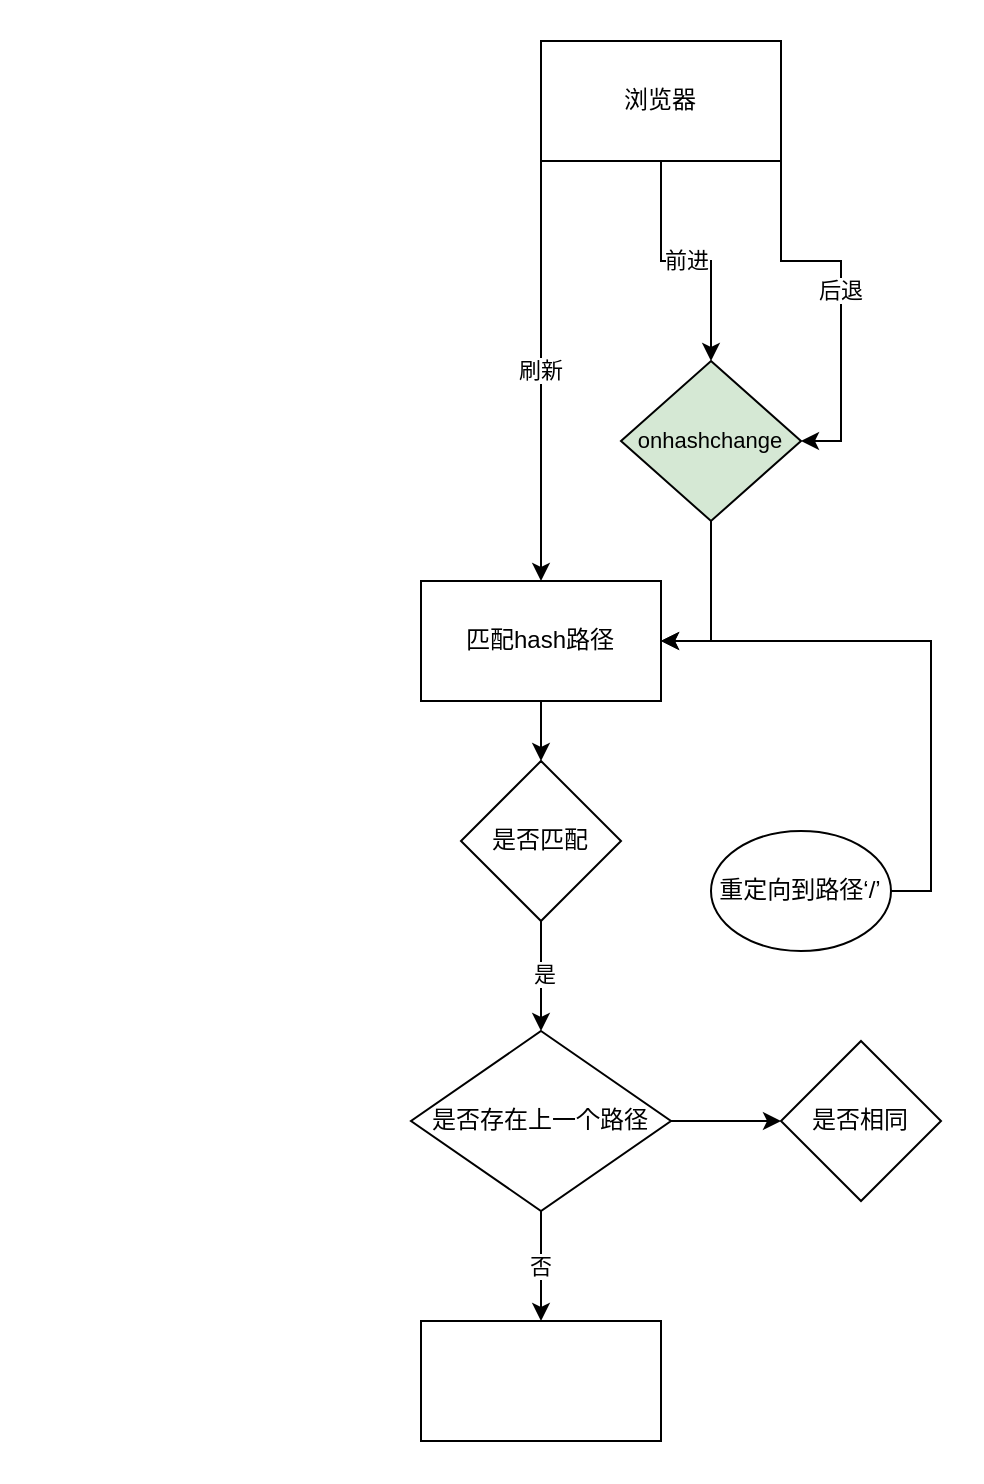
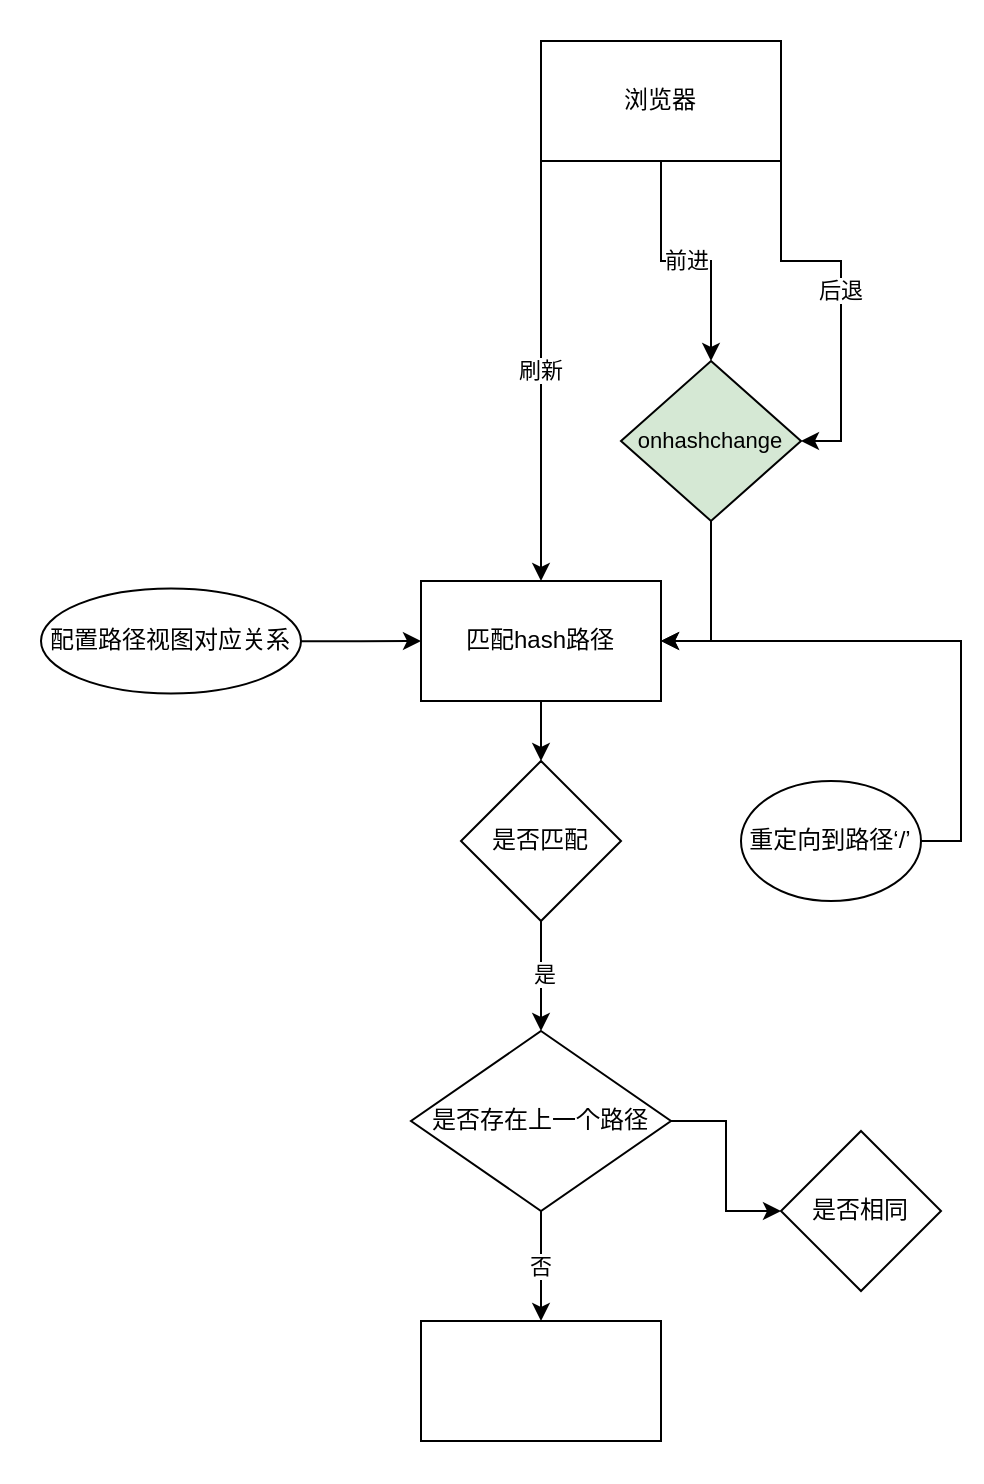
node "配置路径视图对应关系": added
edge "配置路径视图对应关系" -> "匹配hash路径": added
node "重定向到路径‘/’": moved (801, 891) -> (831, 841)
node "是否相同": moved (861, 1121) -> (861, 1211)
